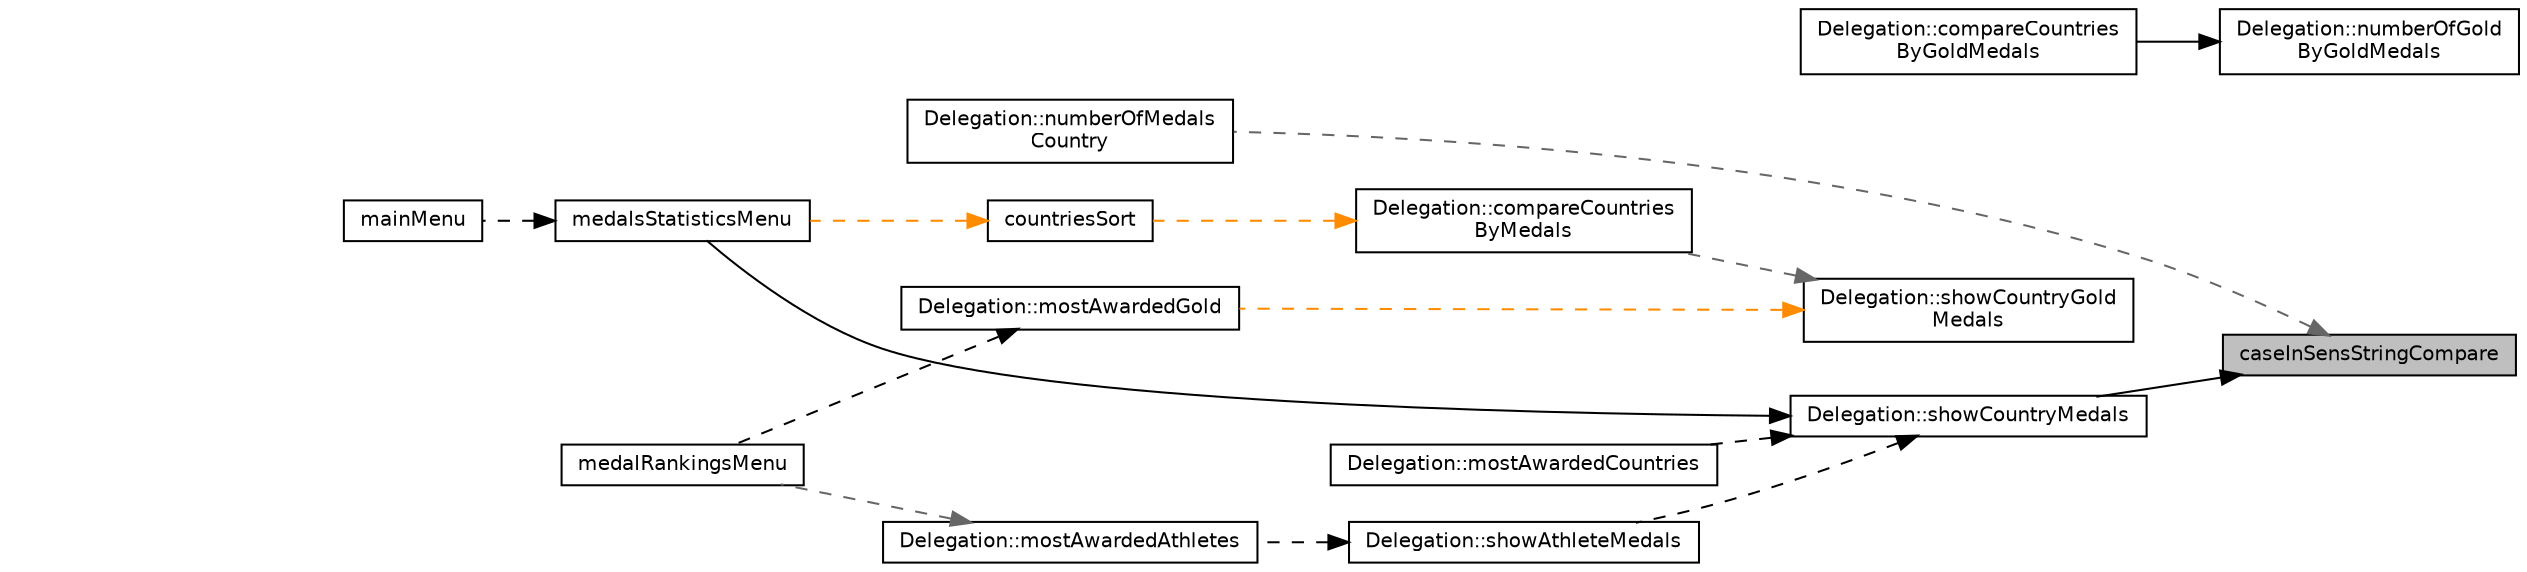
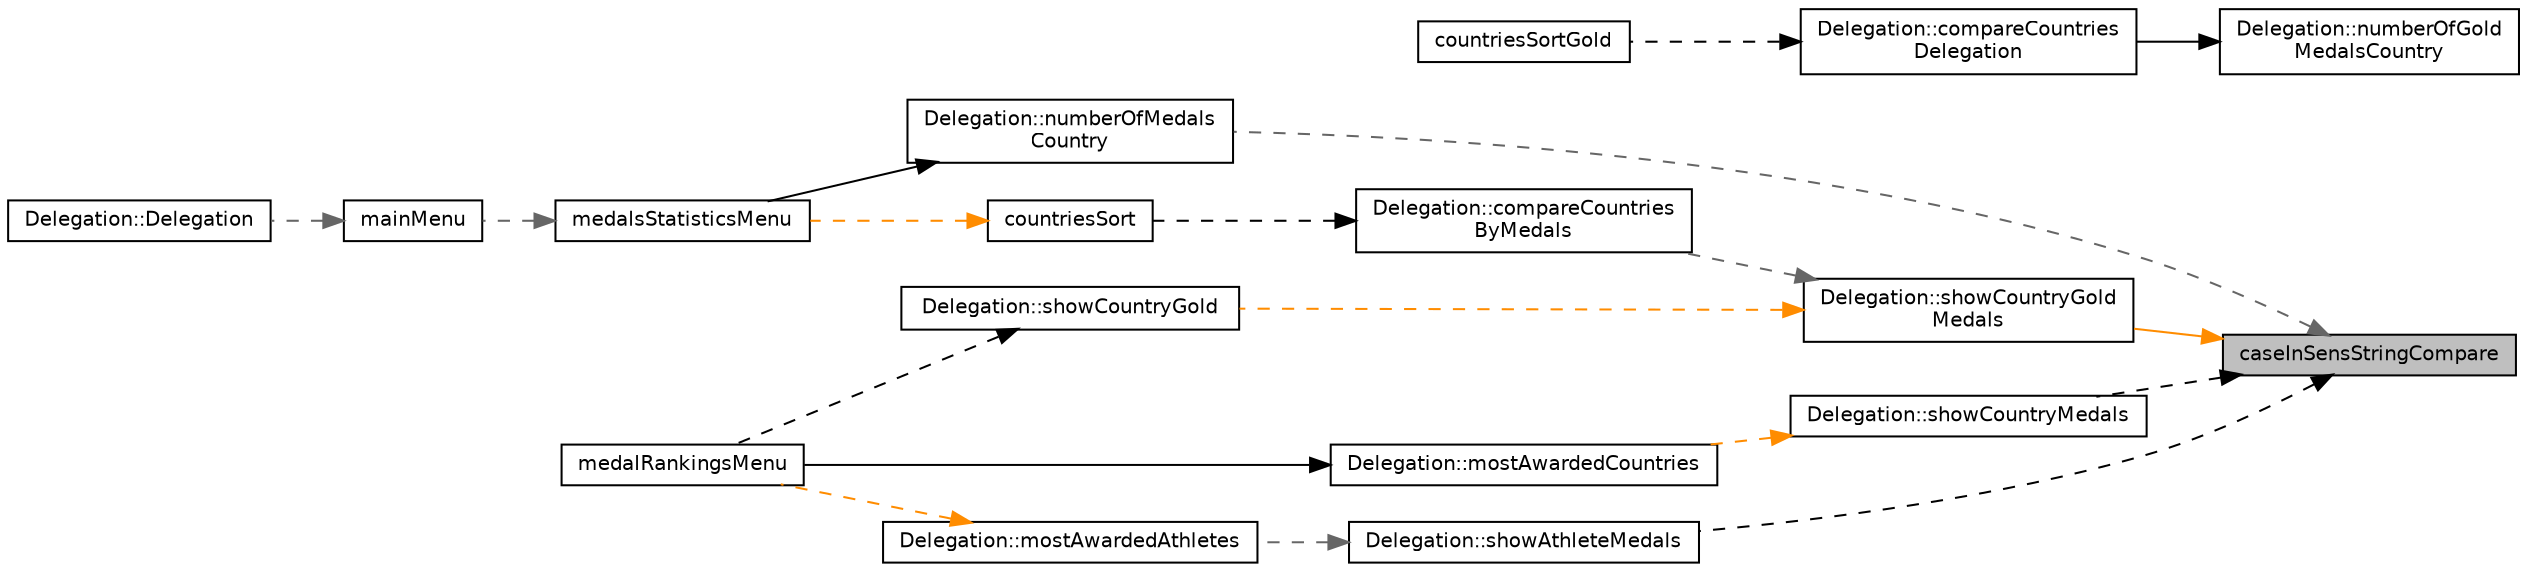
node "countriesSortGold": added
node "Delegation::compareCountries ByGoldMedals": label "Delegation::compareCountries ByGoldMedals" -> "Delegation::compareCountries Delegation"
node "Delegation::numberOfGold ByGoldMedals": label "Delegation::numberOfGold ByGoldMedals" -> "Delegation::numberOfGold MedalsCountry"
node "Delegation::Delegation": added
edge "mainMenu" -> "medalsStatisticsMenu": color black -> gray40
edge "countriesSort" -> "Delegation::compareCountries ByMedals": color darkorange -> black
node "Delegation::mostAwardedGold": label "Delegation::mostAwardedGold" -> "Delegation::showCountryGold"
edge "Delegation::showCountryGold Medals" -> "caseInSensStringCompare": added
edge "Delegation::showCountryMedals" -> "caseInSensStringCompare": style solid -> dashed
edge "medalsStatisticsMenu" -> "Delegation::showCountryMedals": now "medalsStatisticsMenu" -> "Delegation::numberOfMedals Country"
edge "Delegation::mostAwardedCountries" -> "Delegation::showCountryMedals": color black -> darkorange
edge "medalRankingsMenu" -> "Delegation::mostAwardedCountries": added
edge "Delegation::showAthleteMedals" -> "Delegation::showCountryMedals": now "Delegation::showAthleteMedals" -> "caseInSensStringCompare"
edge "medalRankingsMenu" -> "Delegation::mostAwardedAthletes": color gray40 -> darkorange
edge "Delegation::mostAwardedAthletes" -> "Delegation::showAthleteMedals": color black -> gray40
